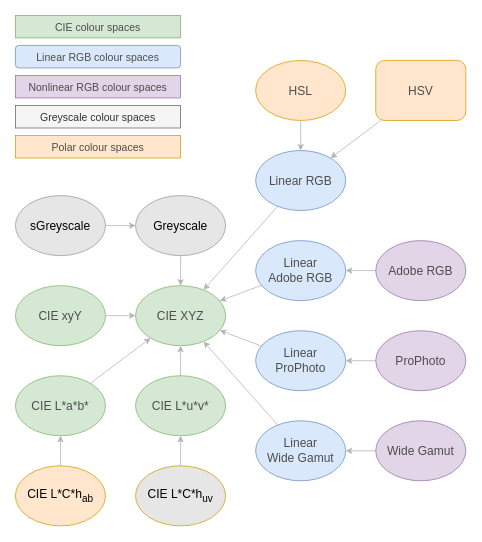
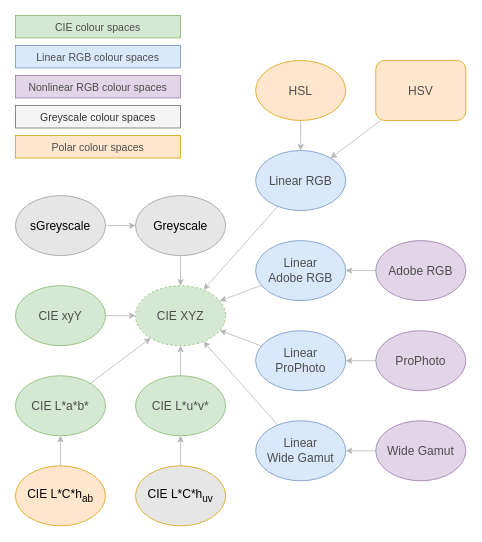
node "Linear RGB colour spaces": shape rounded rectangle -> rectangle
node "CIE XYZ": style solid -> dashed
